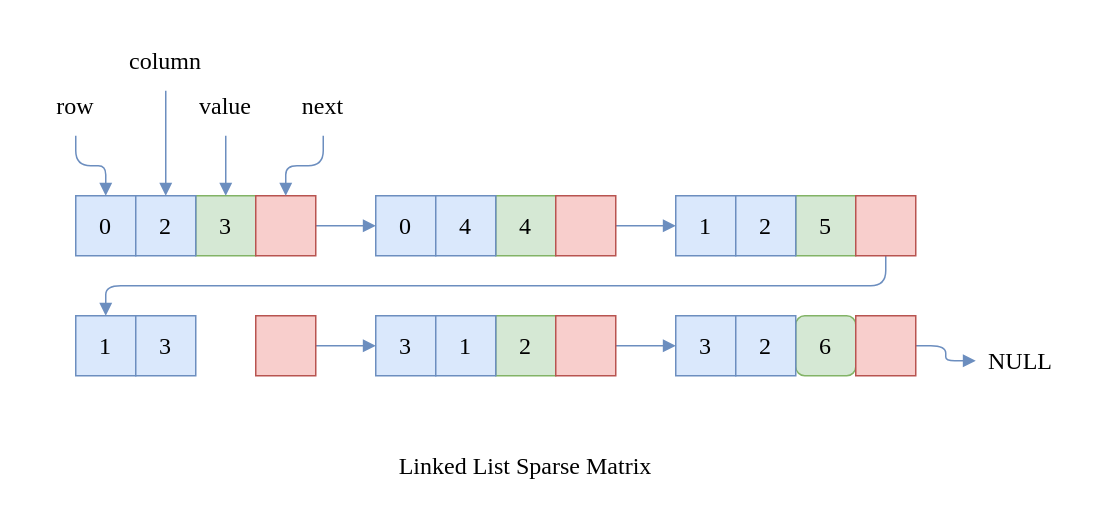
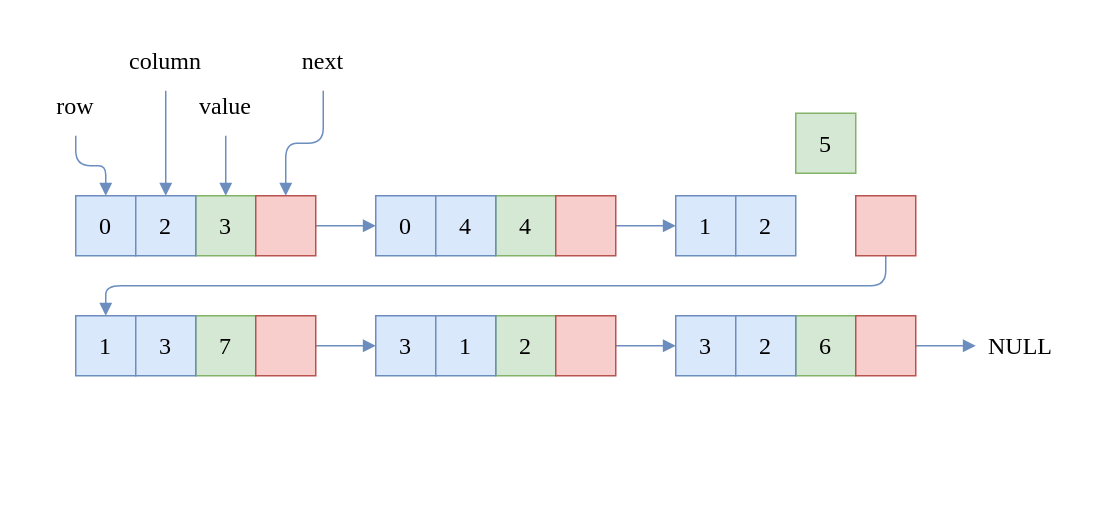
node "next": moved (323, 106) -> (323, 61)
node "5": moved (826, 226) -> (826, 143)
node "7": added
node "6": shape rounded rectangle -> rectangle
node "NULL": moved (1021, 361) -> (1021, 346)
node "Linked List Sparse Matrix": removed
